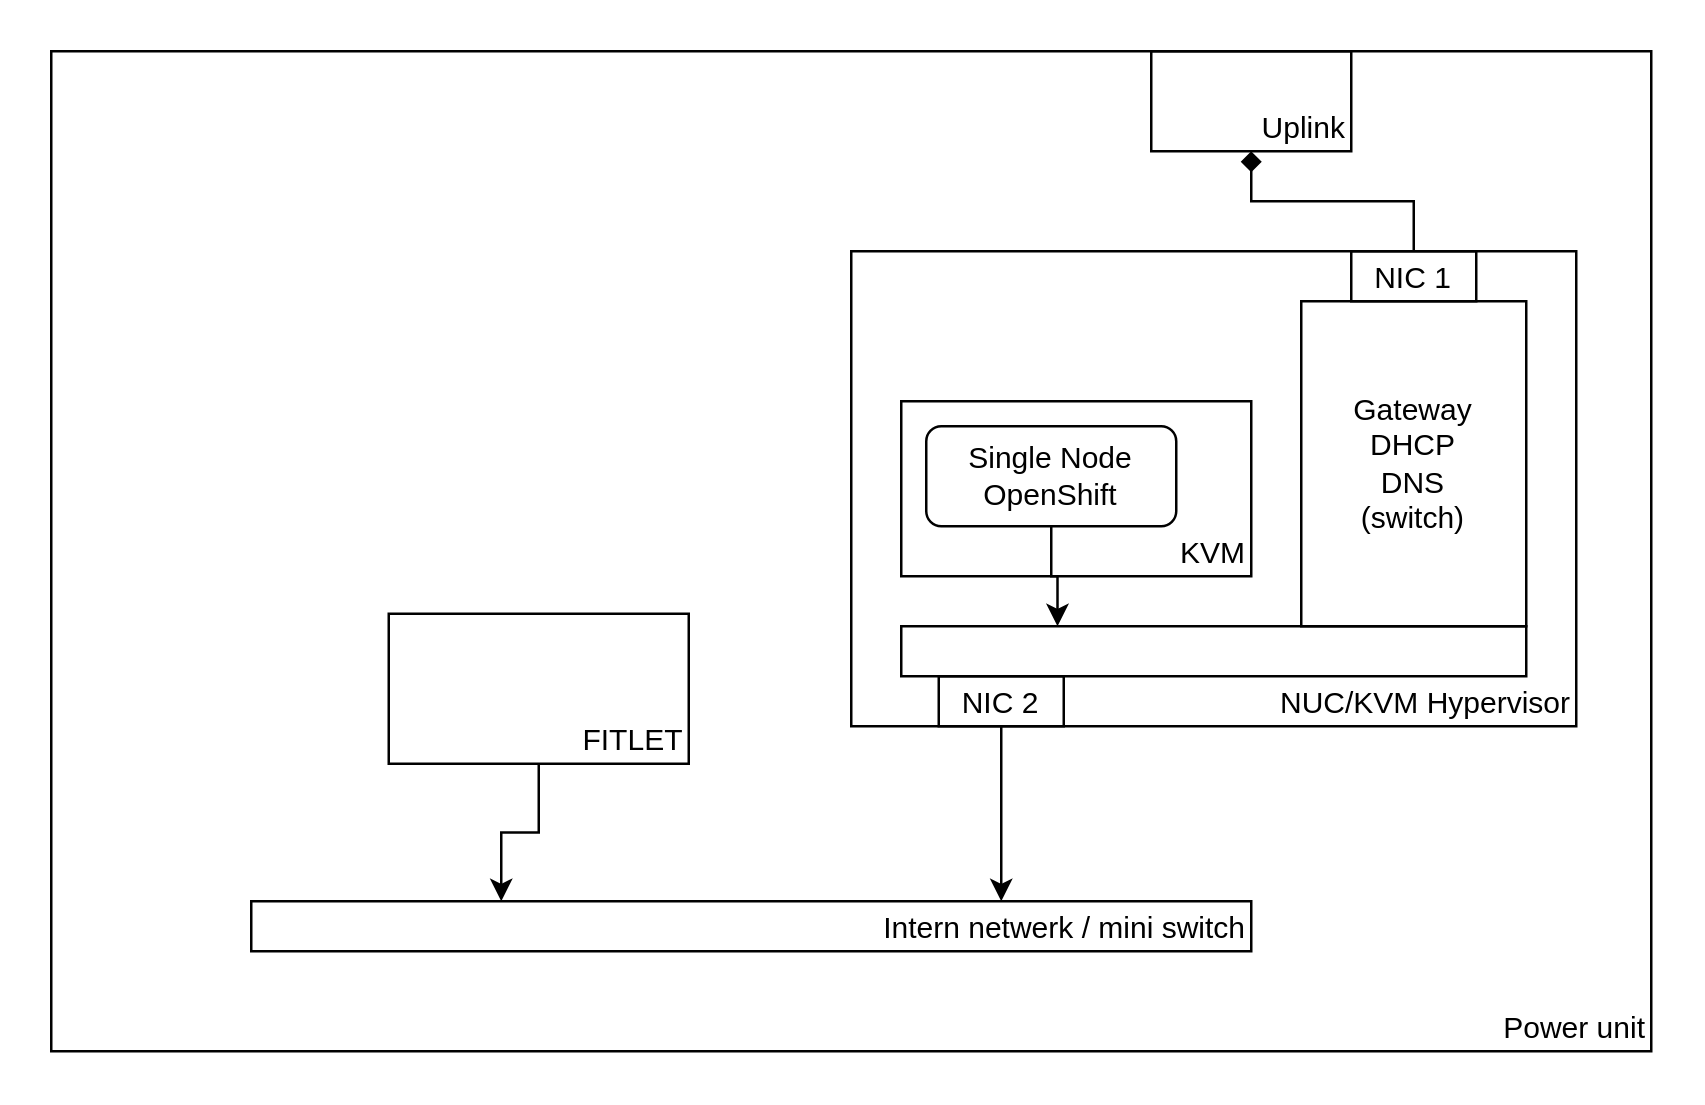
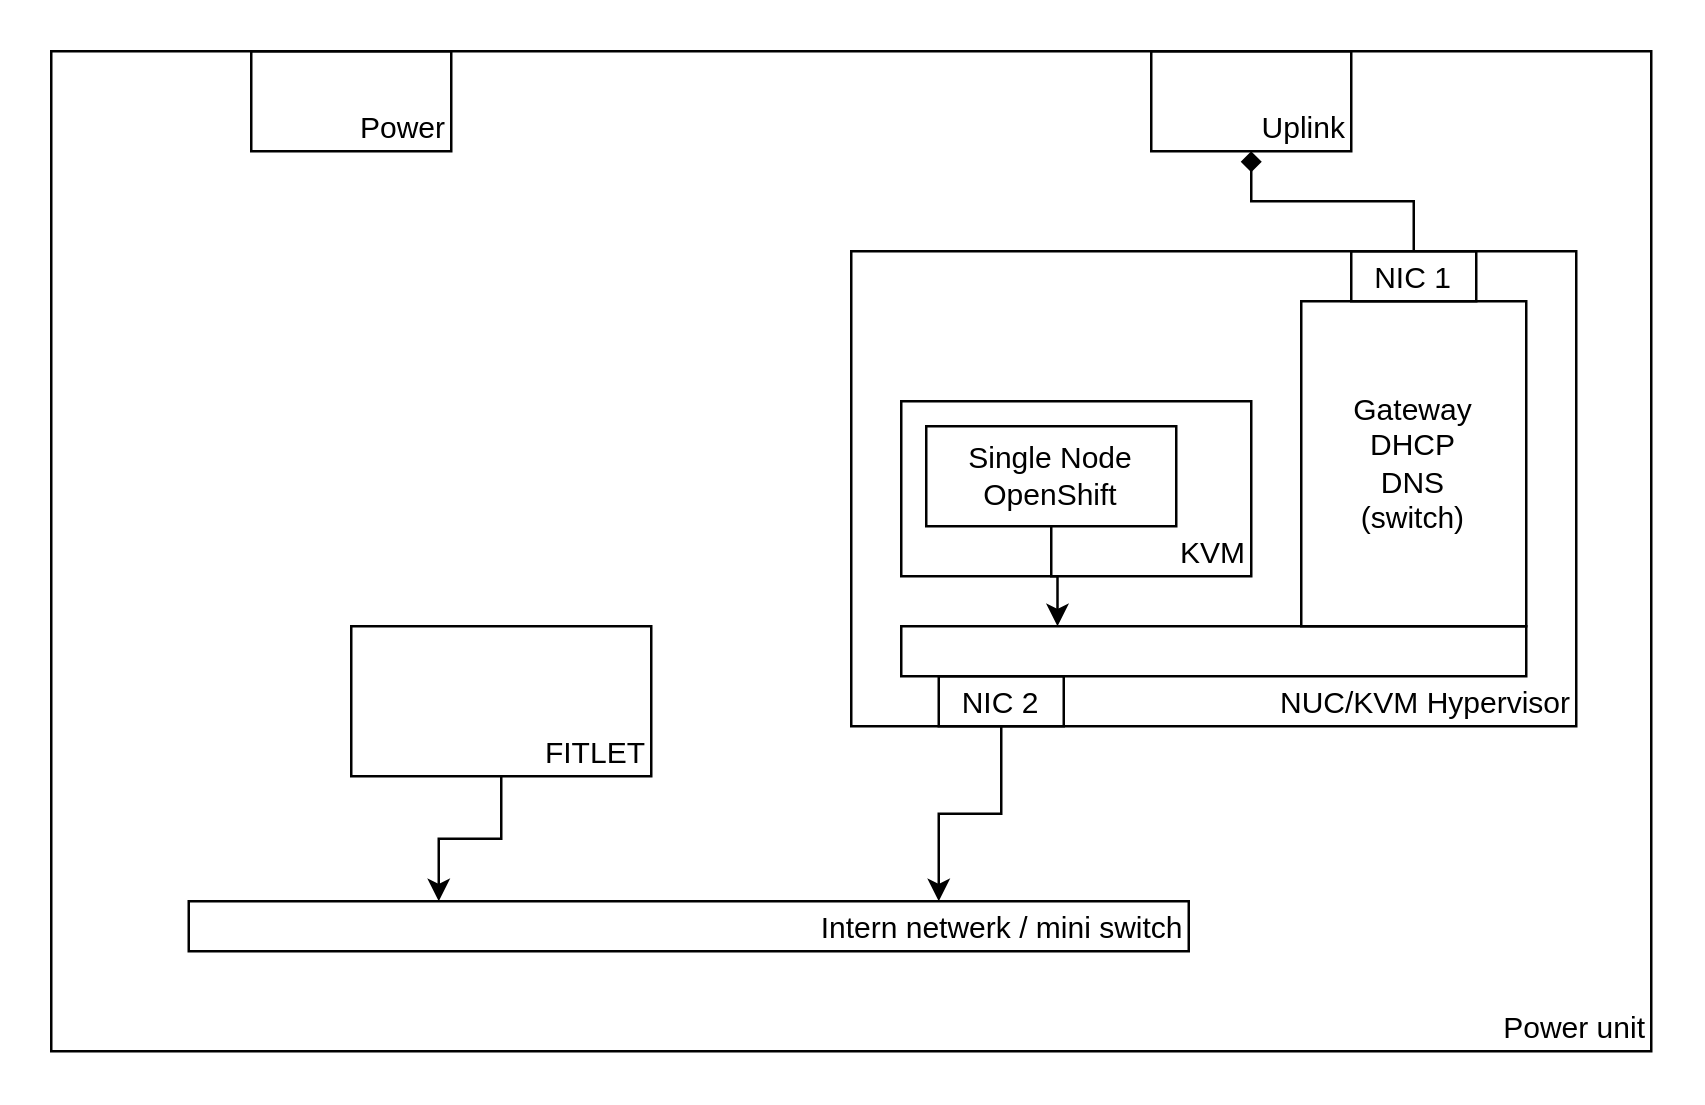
node "Power": added
node "Single Node OpenShift": shape rounded rectangle -> rectangle
node "FITLET": moved (539, 689) -> (501, 701)
node "Intern netwerk / mini switch": moved (751, 926) -> (689, 926)
